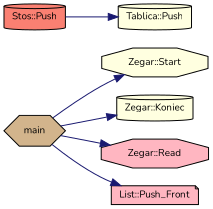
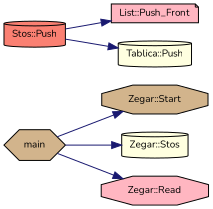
node "Zegar::Start": fillcolor lightyellow -> tan
node "Zegar::Koniec": label "Zegar::Koniec" -> "Zegar::Stos"
edge "main" -> "List::Push_Front": now "Stos::Push" -> "List::Push_Front"
